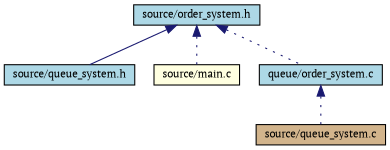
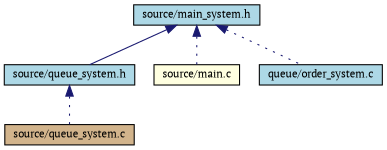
node "source/order_system.h": label "source/order_system.h" -> "source/main_system.h"
edge "source/queue_system.c" -> "queue/order_system.c": now "source/queue_system.c" -> "source/queue_system.h"
